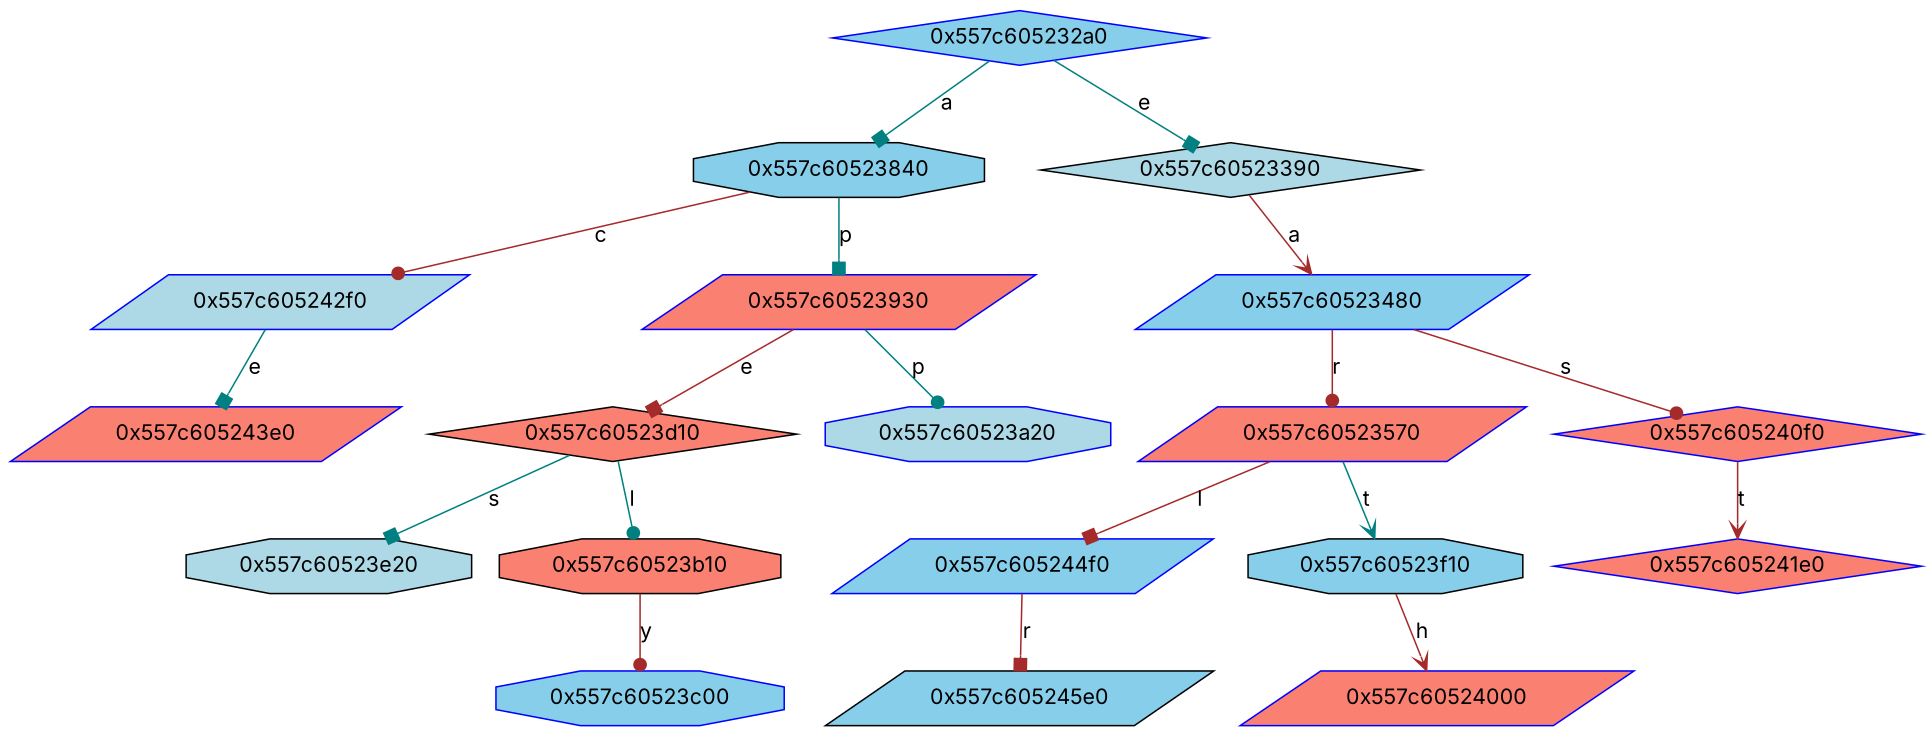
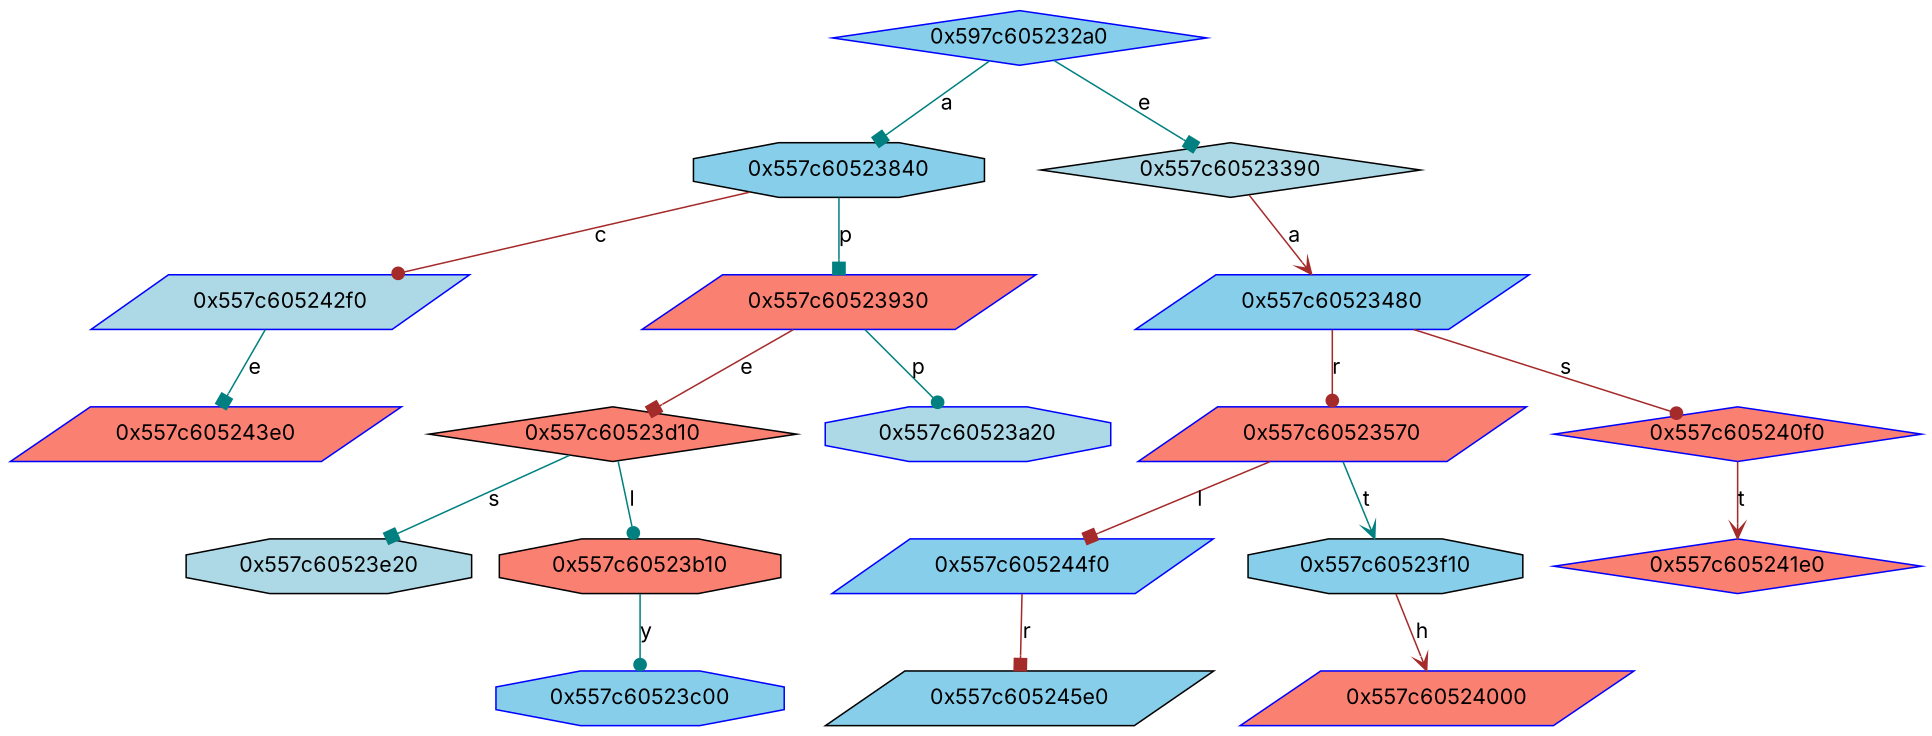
node "0x557c605232a0": label "0x557c605232a0" -> "0x597c605232a0"
edge "0x557c60523b10" -> "0x557c60523c00": color brown -> teal
